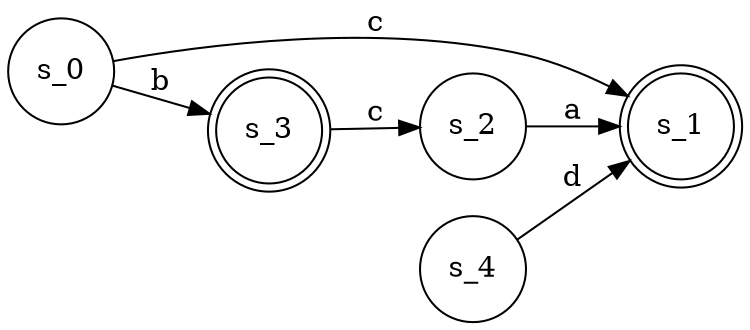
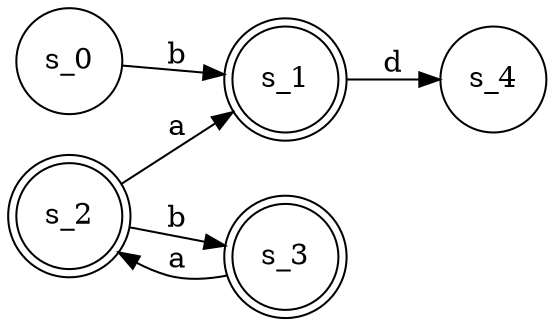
edge "s_0" -> "s_1": label "c" -> "b"
edge "s_0" -> "s_3": now "s_2" -> "s_3"
edge "s_3" -> "s_2": label "c" -> "a"
node "s_2": shape circle -> doublecircle
edge "s_4" -> "s_1": reversed
